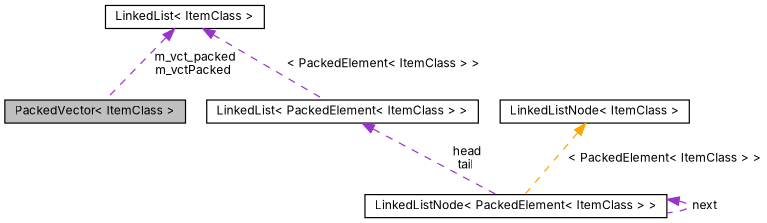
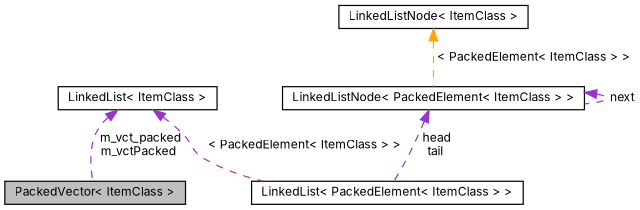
edge "LinkedListNode< PackedElement< ItemClass > >" -> "LinkedList< PackedElement< ItemClass > >": reversed
